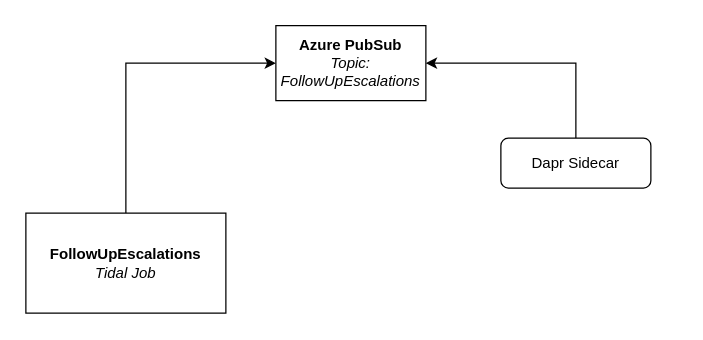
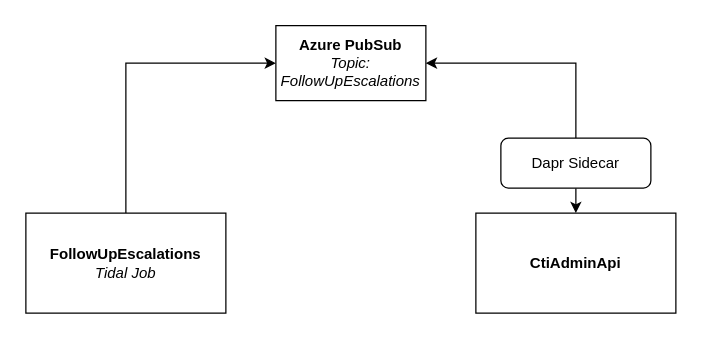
edge "Dapr Sidecar" -> "CtiAdminApi": added
node "CtiAdminApi": added
